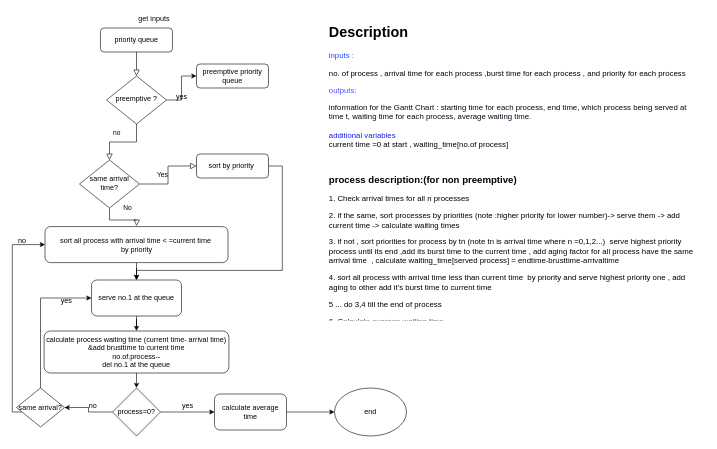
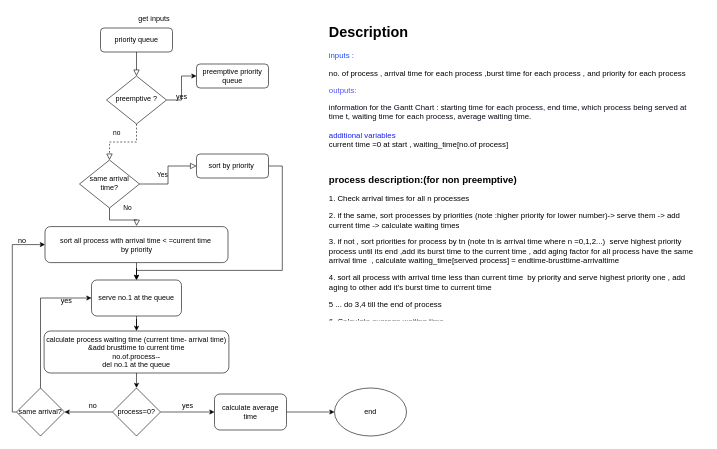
edge "preemptive ?" -> "same arrival time?": style solid -> dashed
node "same arrival?": size 48x39 -> 48x48
